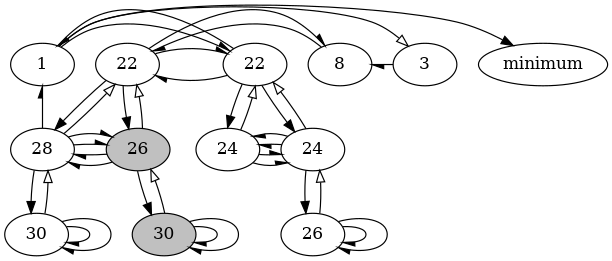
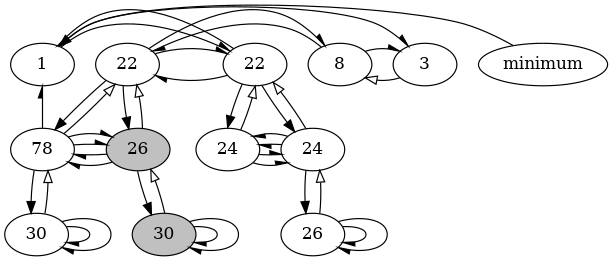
edge "1" -> "3": arrowhead onormal -> lnormal
edge "1" -> "minimum": reversed
edge "8" -> "3": added
edge "3" -> "8": arrowhead lnormal -> onormal
node "28": label "28" -> "78"
